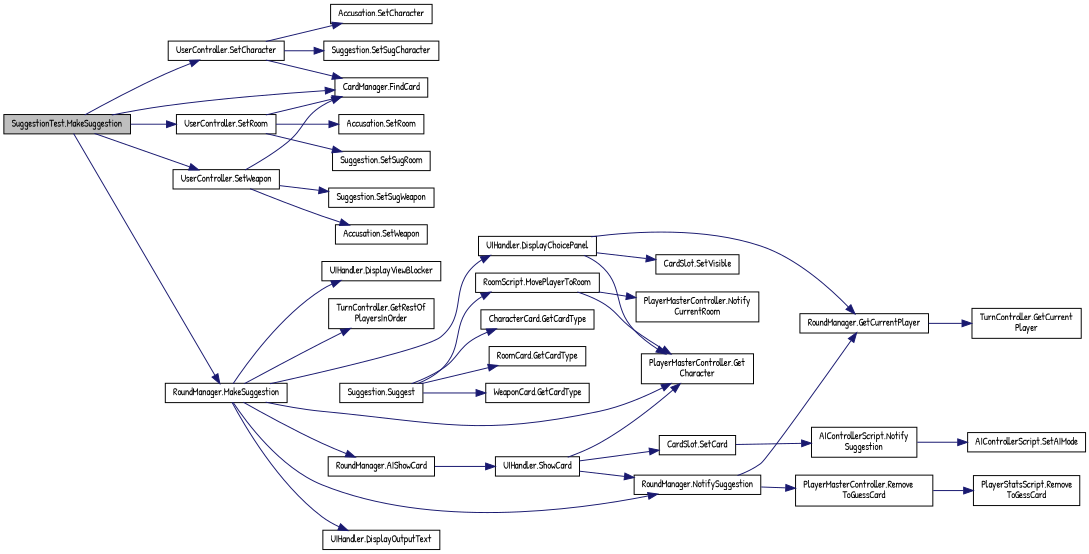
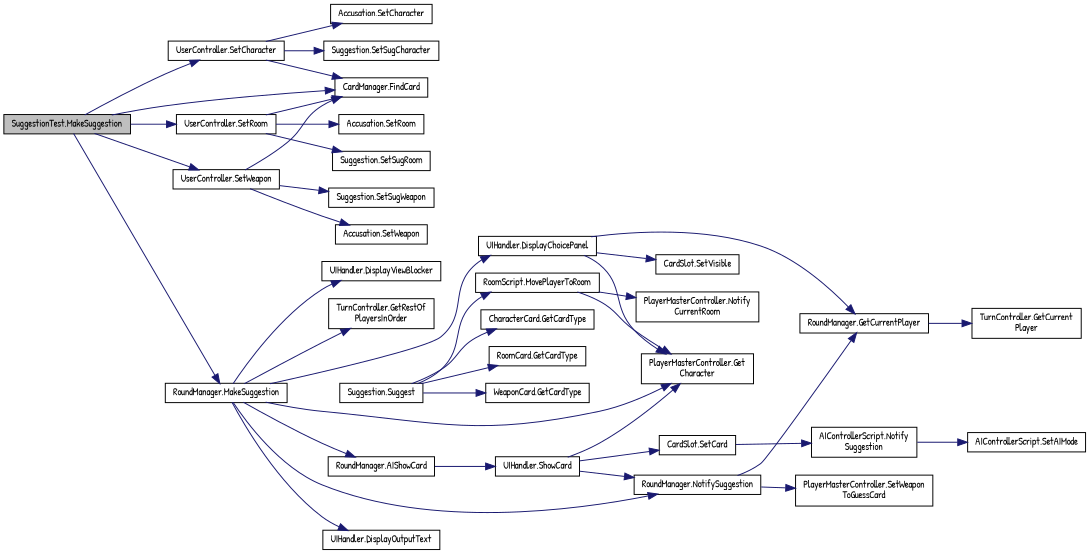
node "PlayerMasterController.Remove ToGuessCard": label "PlayerMasterController.Remove ToGuessCard" -> "PlayerMasterController.SetWeapon ToGuessCard"
node "PlayerStatsScript.Remove ToGessCard": removed
